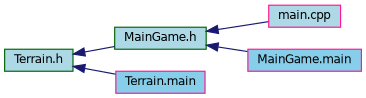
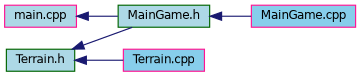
edge "main.cpp" -> "MainGame.h": reversed
node "MainGame.main": label "MainGame.main" -> "MainGame.cpp"
node "Terrain.main": label "Terrain.main" -> "Terrain.cpp"
